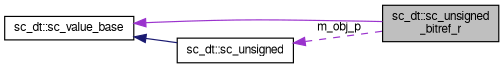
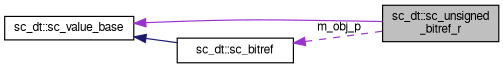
node "sc_dt::sc_unsigned": label "sc_dt::sc_unsigned" -> "sc_dt::sc_bitref"
